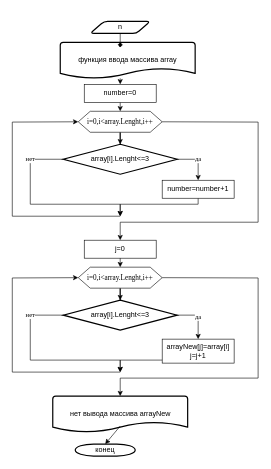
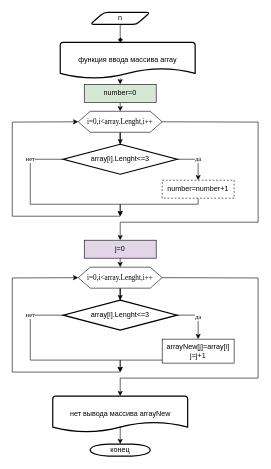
node "n": moved (120, 27) -> (120, 18)
node "number=0": fillcolor #ffffff -> #d5e8d4
node "number=number+1": style solid -> dashed
node "j=0": fillcolor #ffffff -> #e1d5e7
node "конец": moved (105, 450) -> (120, 450)
